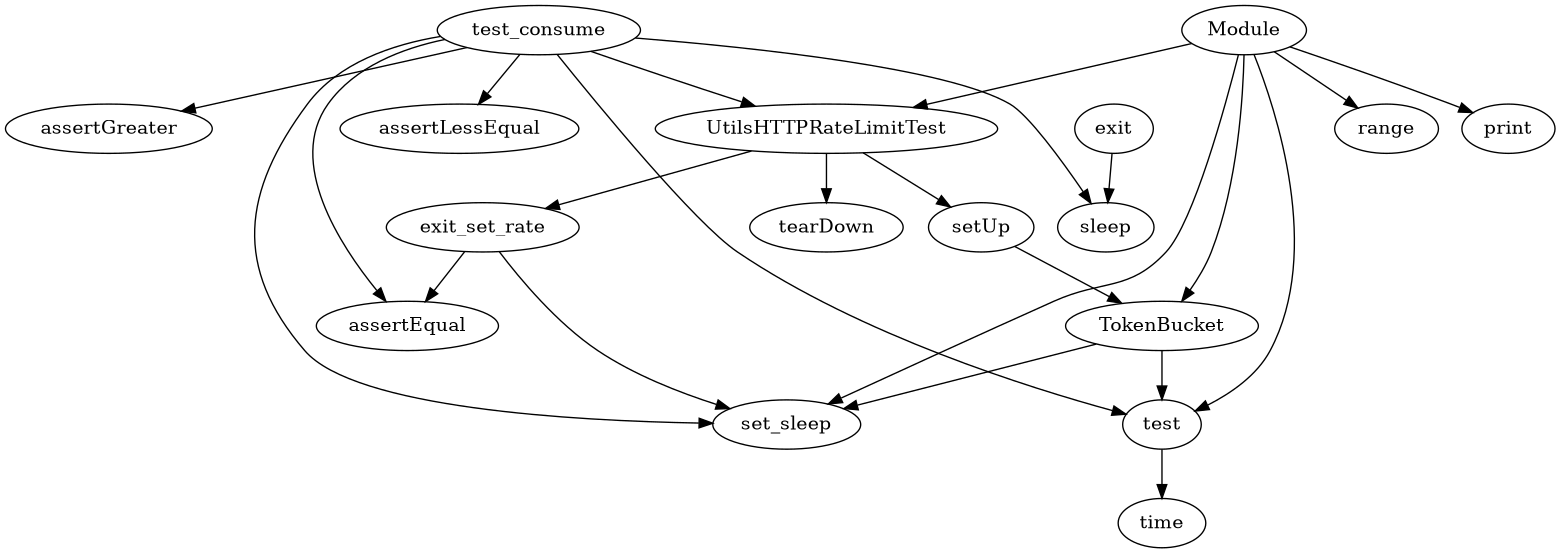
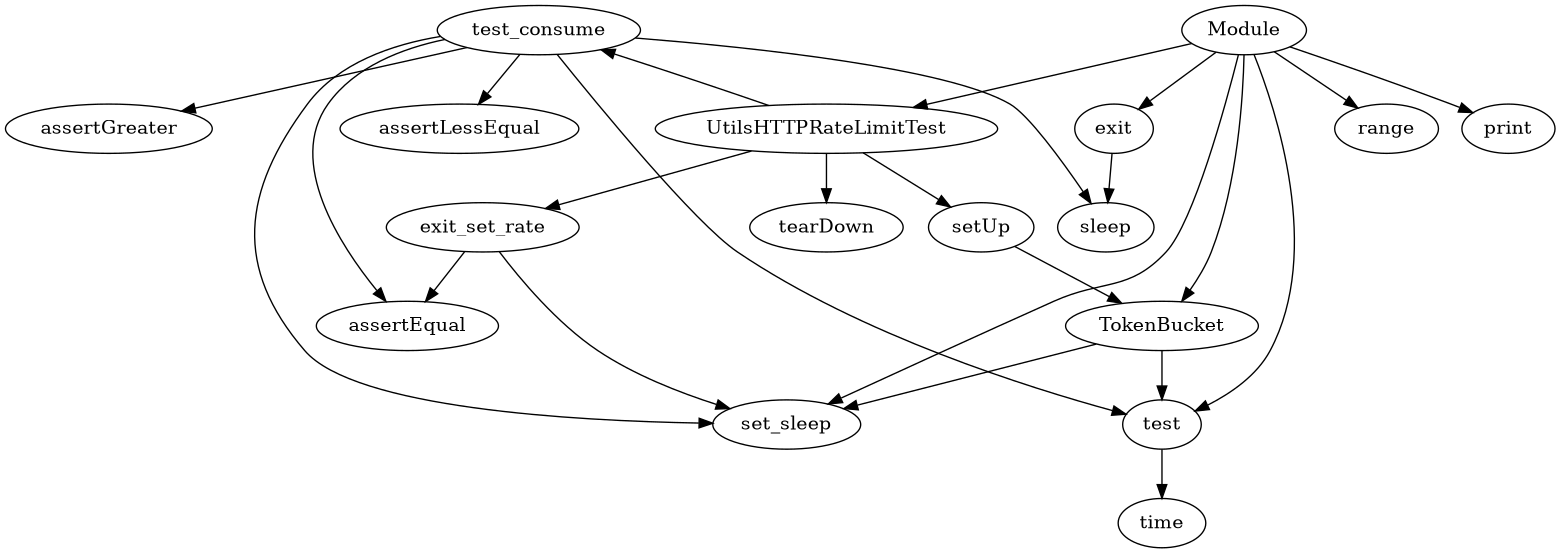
edge "Module" -> "exit": added
edge "test_consume" -> "UtilsHTTPRateLimitTest": reversed
